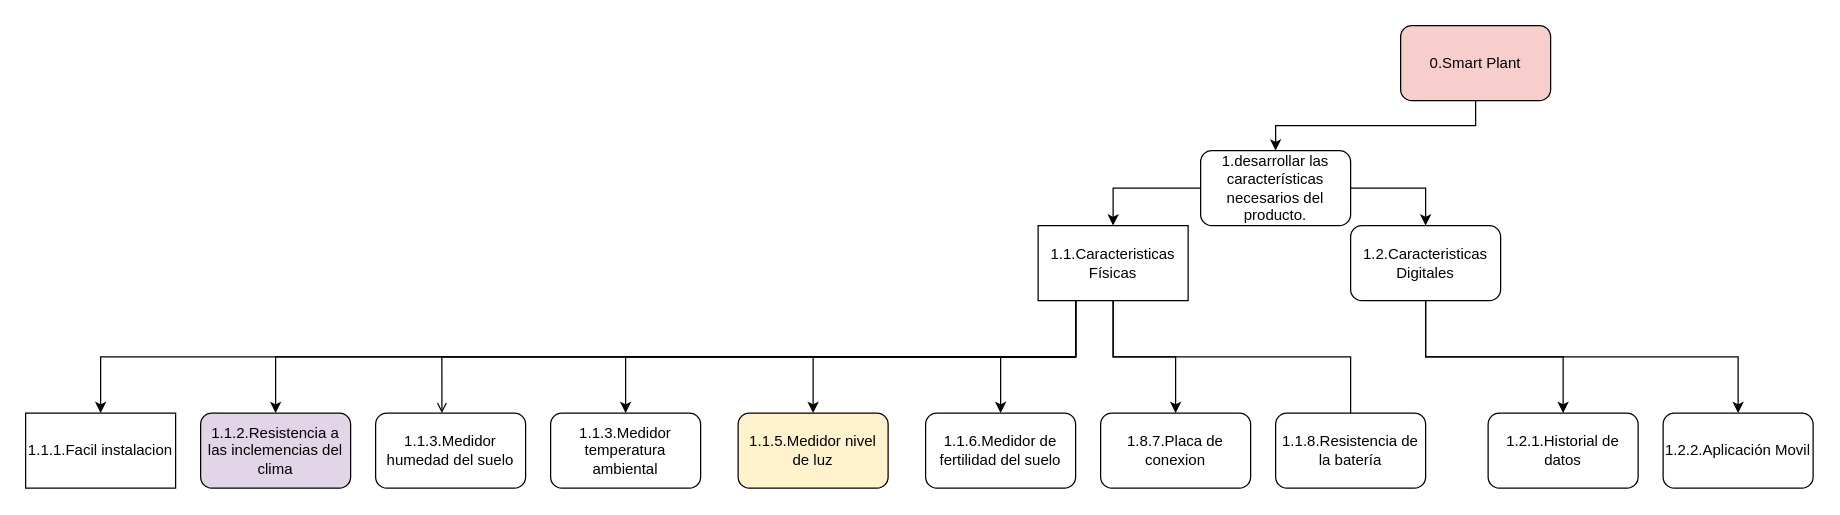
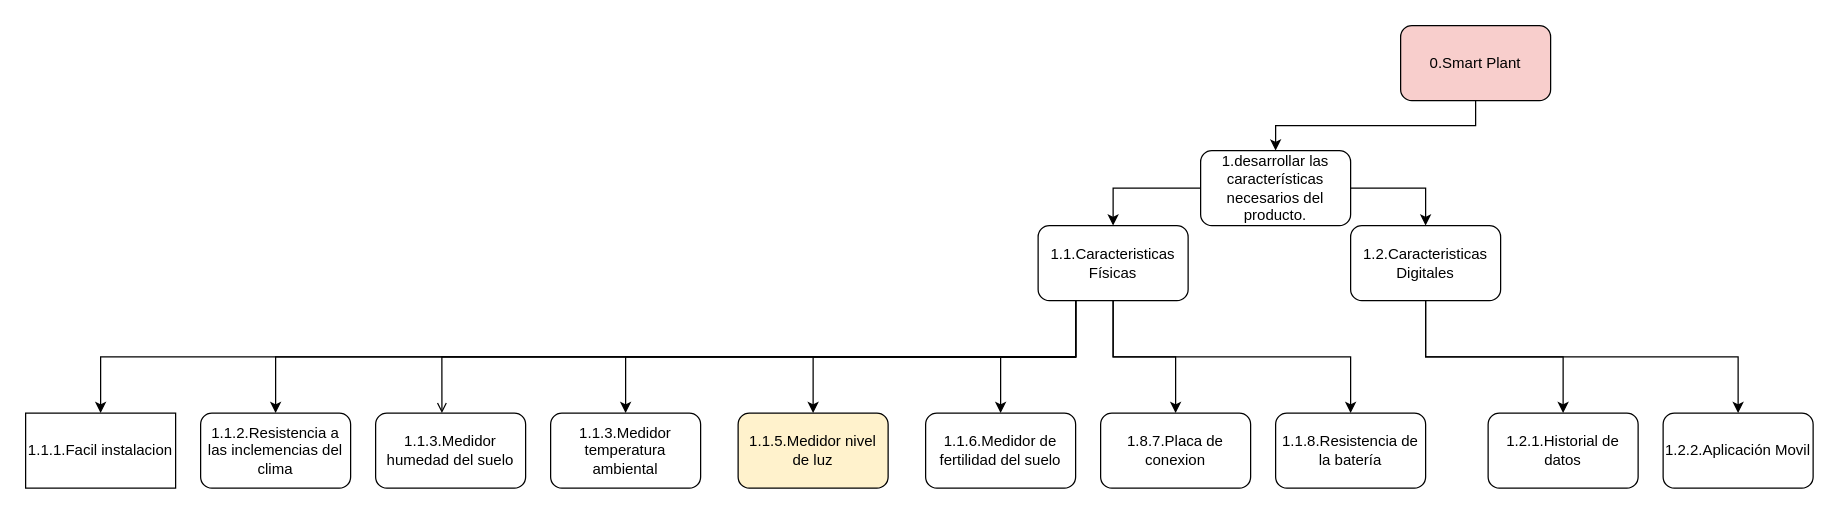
node "1.1.Caracteristicas Físicas": shape rectangle -> rounded rectangle
edge "1.1.Caracteristicas Físicas" -- "1.1.8.Resistencia de la batería": arrowhead none -> classic
node "1.1.2.Resistencia a las inclemencias del clima": fillcolor #e1d5e7 -> #ffffff
